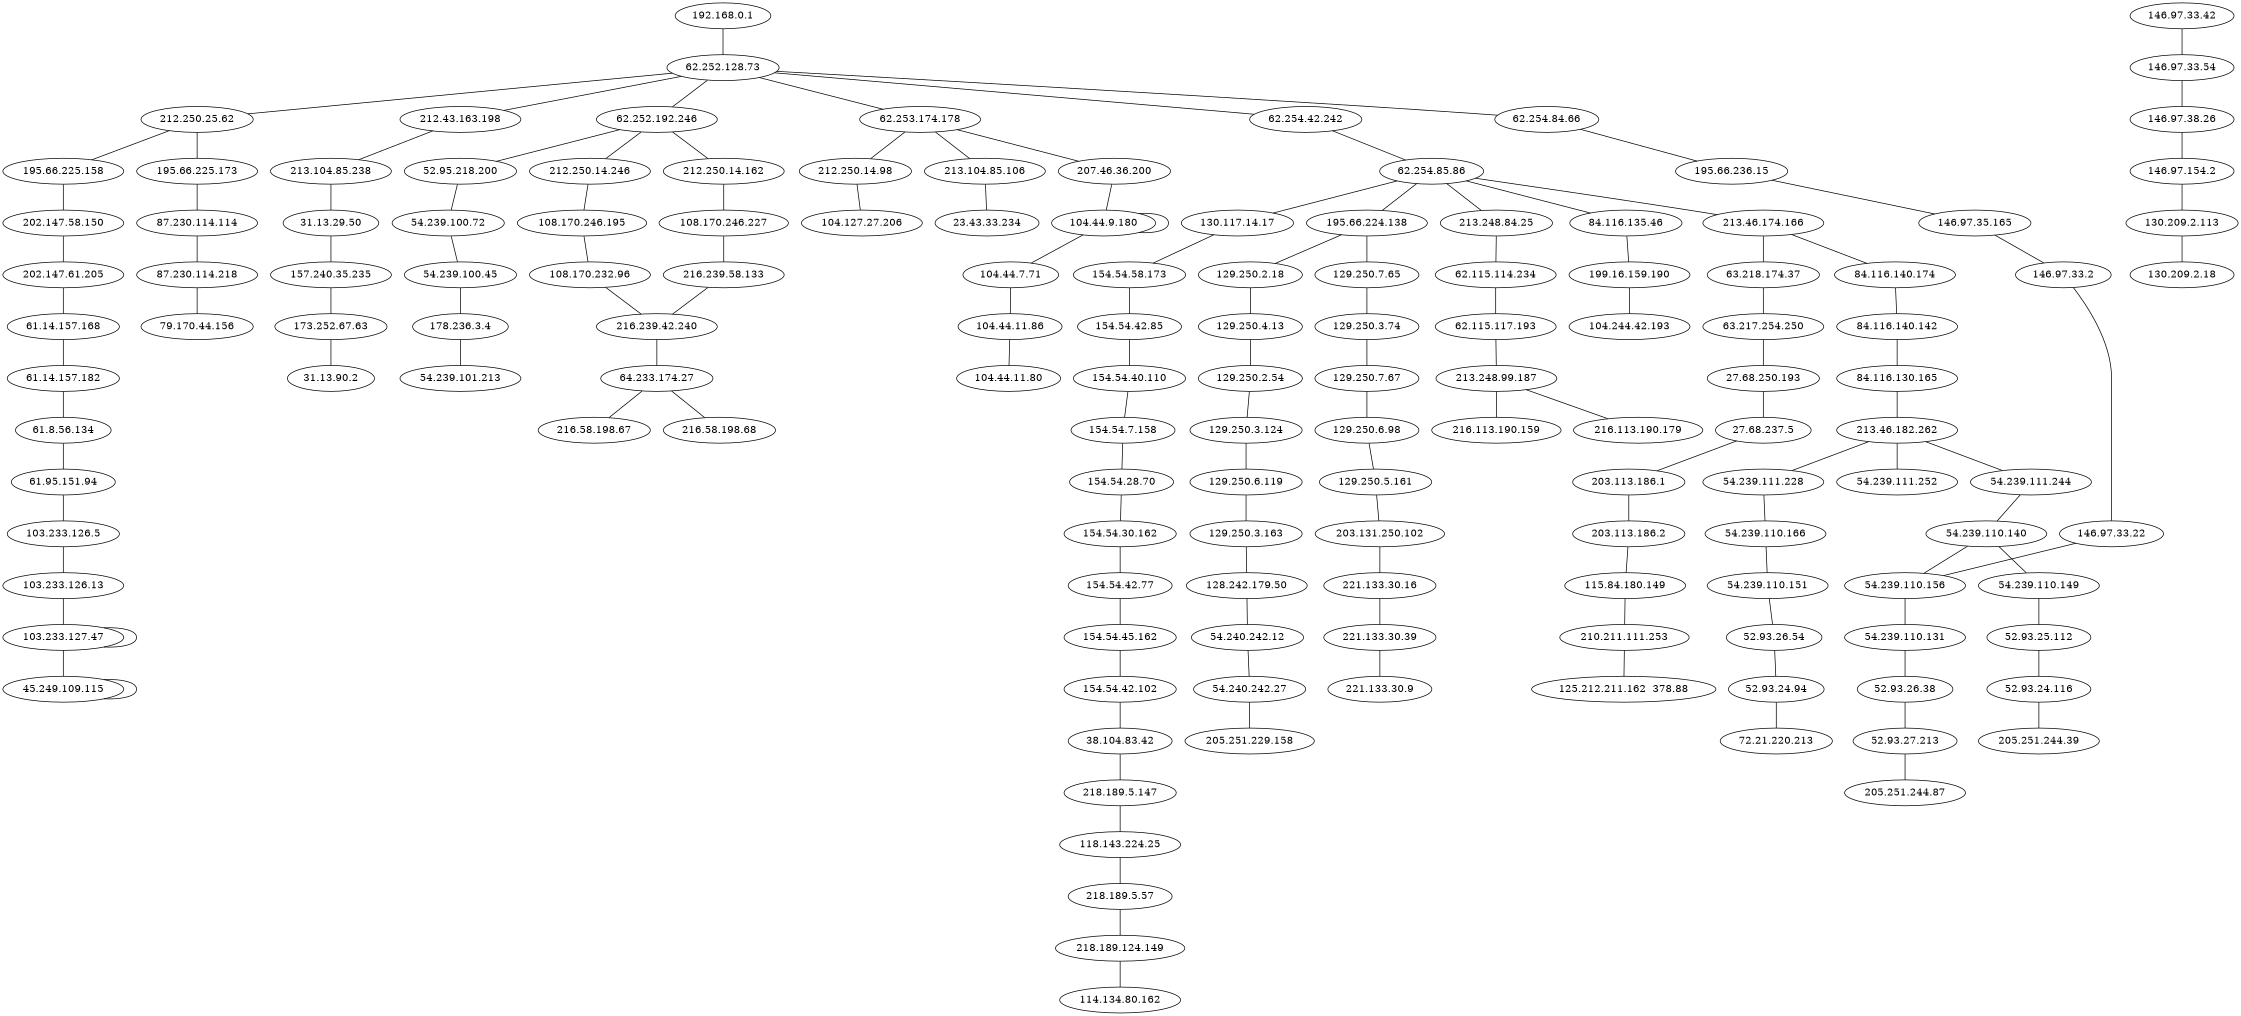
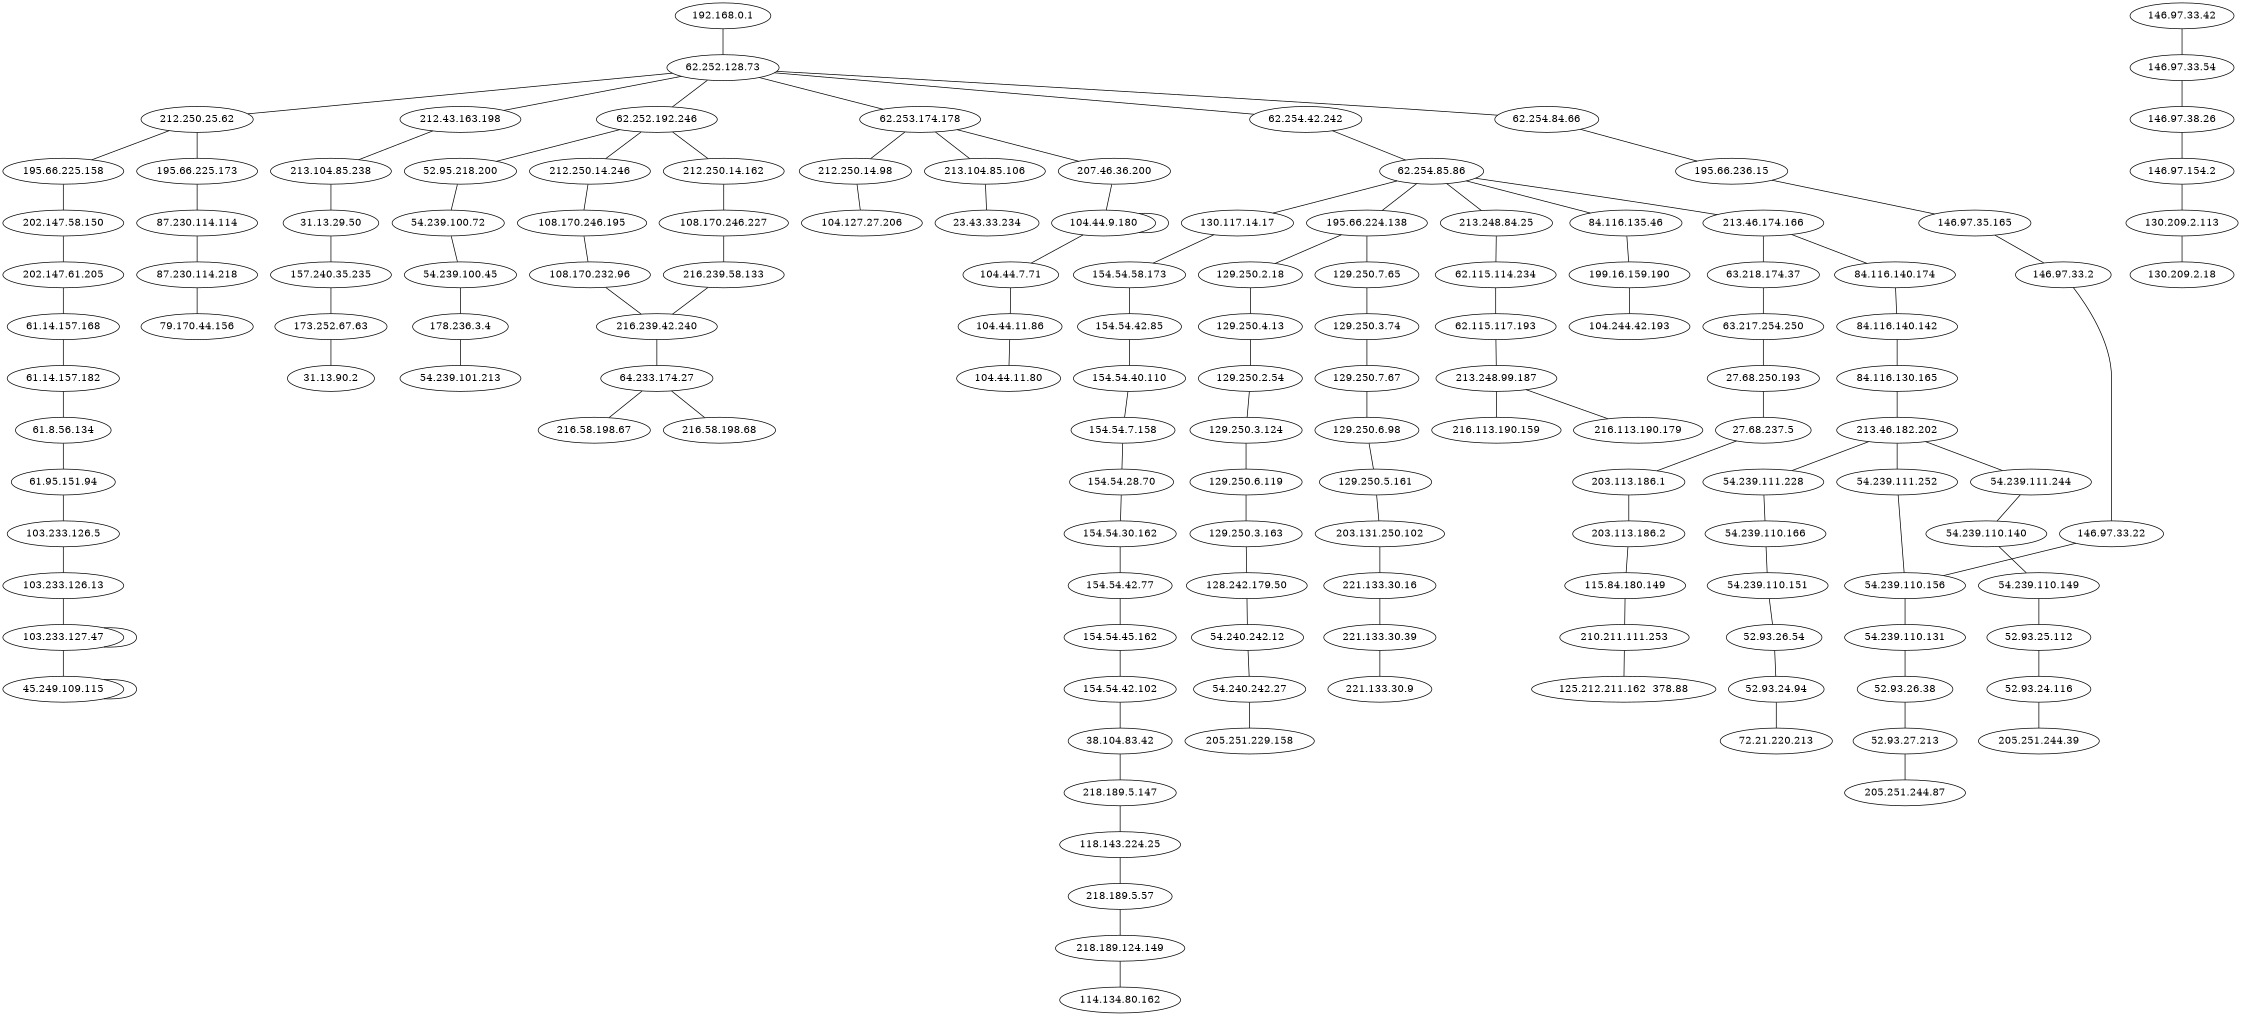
node "213.46.182.262": label "213.46.182.262" -> "213.46.182.202"
edge "54.239.110.140" -- "54.239.110.156": now "54.239.111.252" -- "54.239.110.156"
